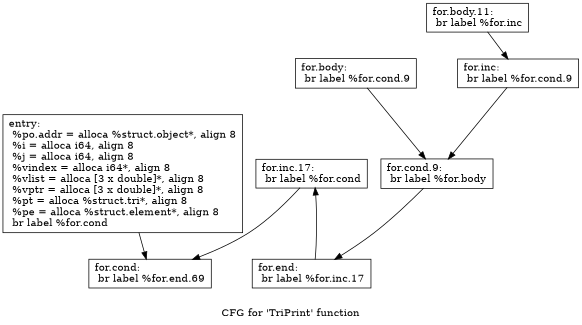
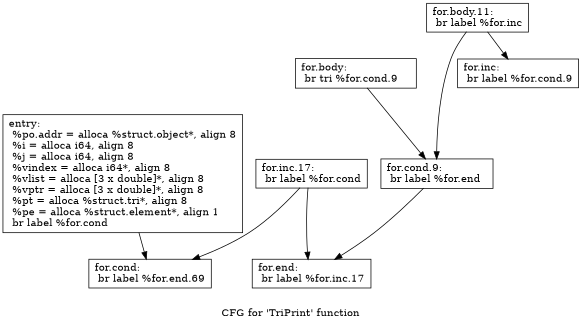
node "for.body:": text "br label %for.cond.9" -> "br tri %for.cond.9"
edge "for.inc:" -> "for.cond.9:": now "for.body.11:" -> "for.cond.9:"
node "for.cond.9:": text "br label %for.body" -> "br label %for.end"
node "entry:": text "%pe = alloca %struct.element*, align 8" -> "%pe = alloca %struct.element*, align 1"
edge "for.end:" -> "for.inc.17:": reversed
